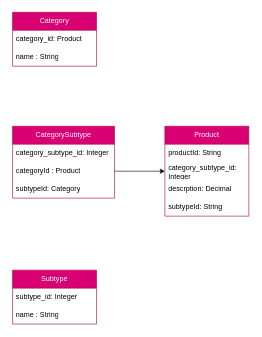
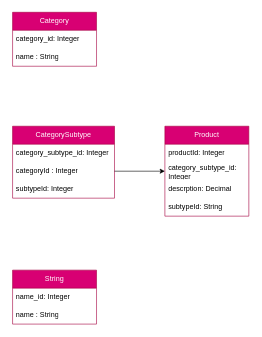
node "category_id: Product": label "category_id: Product" -> "category_id: Integer"
node "productId: String": label "productId: String" -> "productId: Integer"
node "categoryId : Product": label "categoryId : Product" -> "categoryId : Integer"
node "subtypeId: Category": label "subtypeId: Category" -> "subtypeId: Integer"
node "Subtype": label "Subtype" -> "String"
node "subtype_id: Integer": label "subtype_id: Integer" -> "name_id: Integer"
